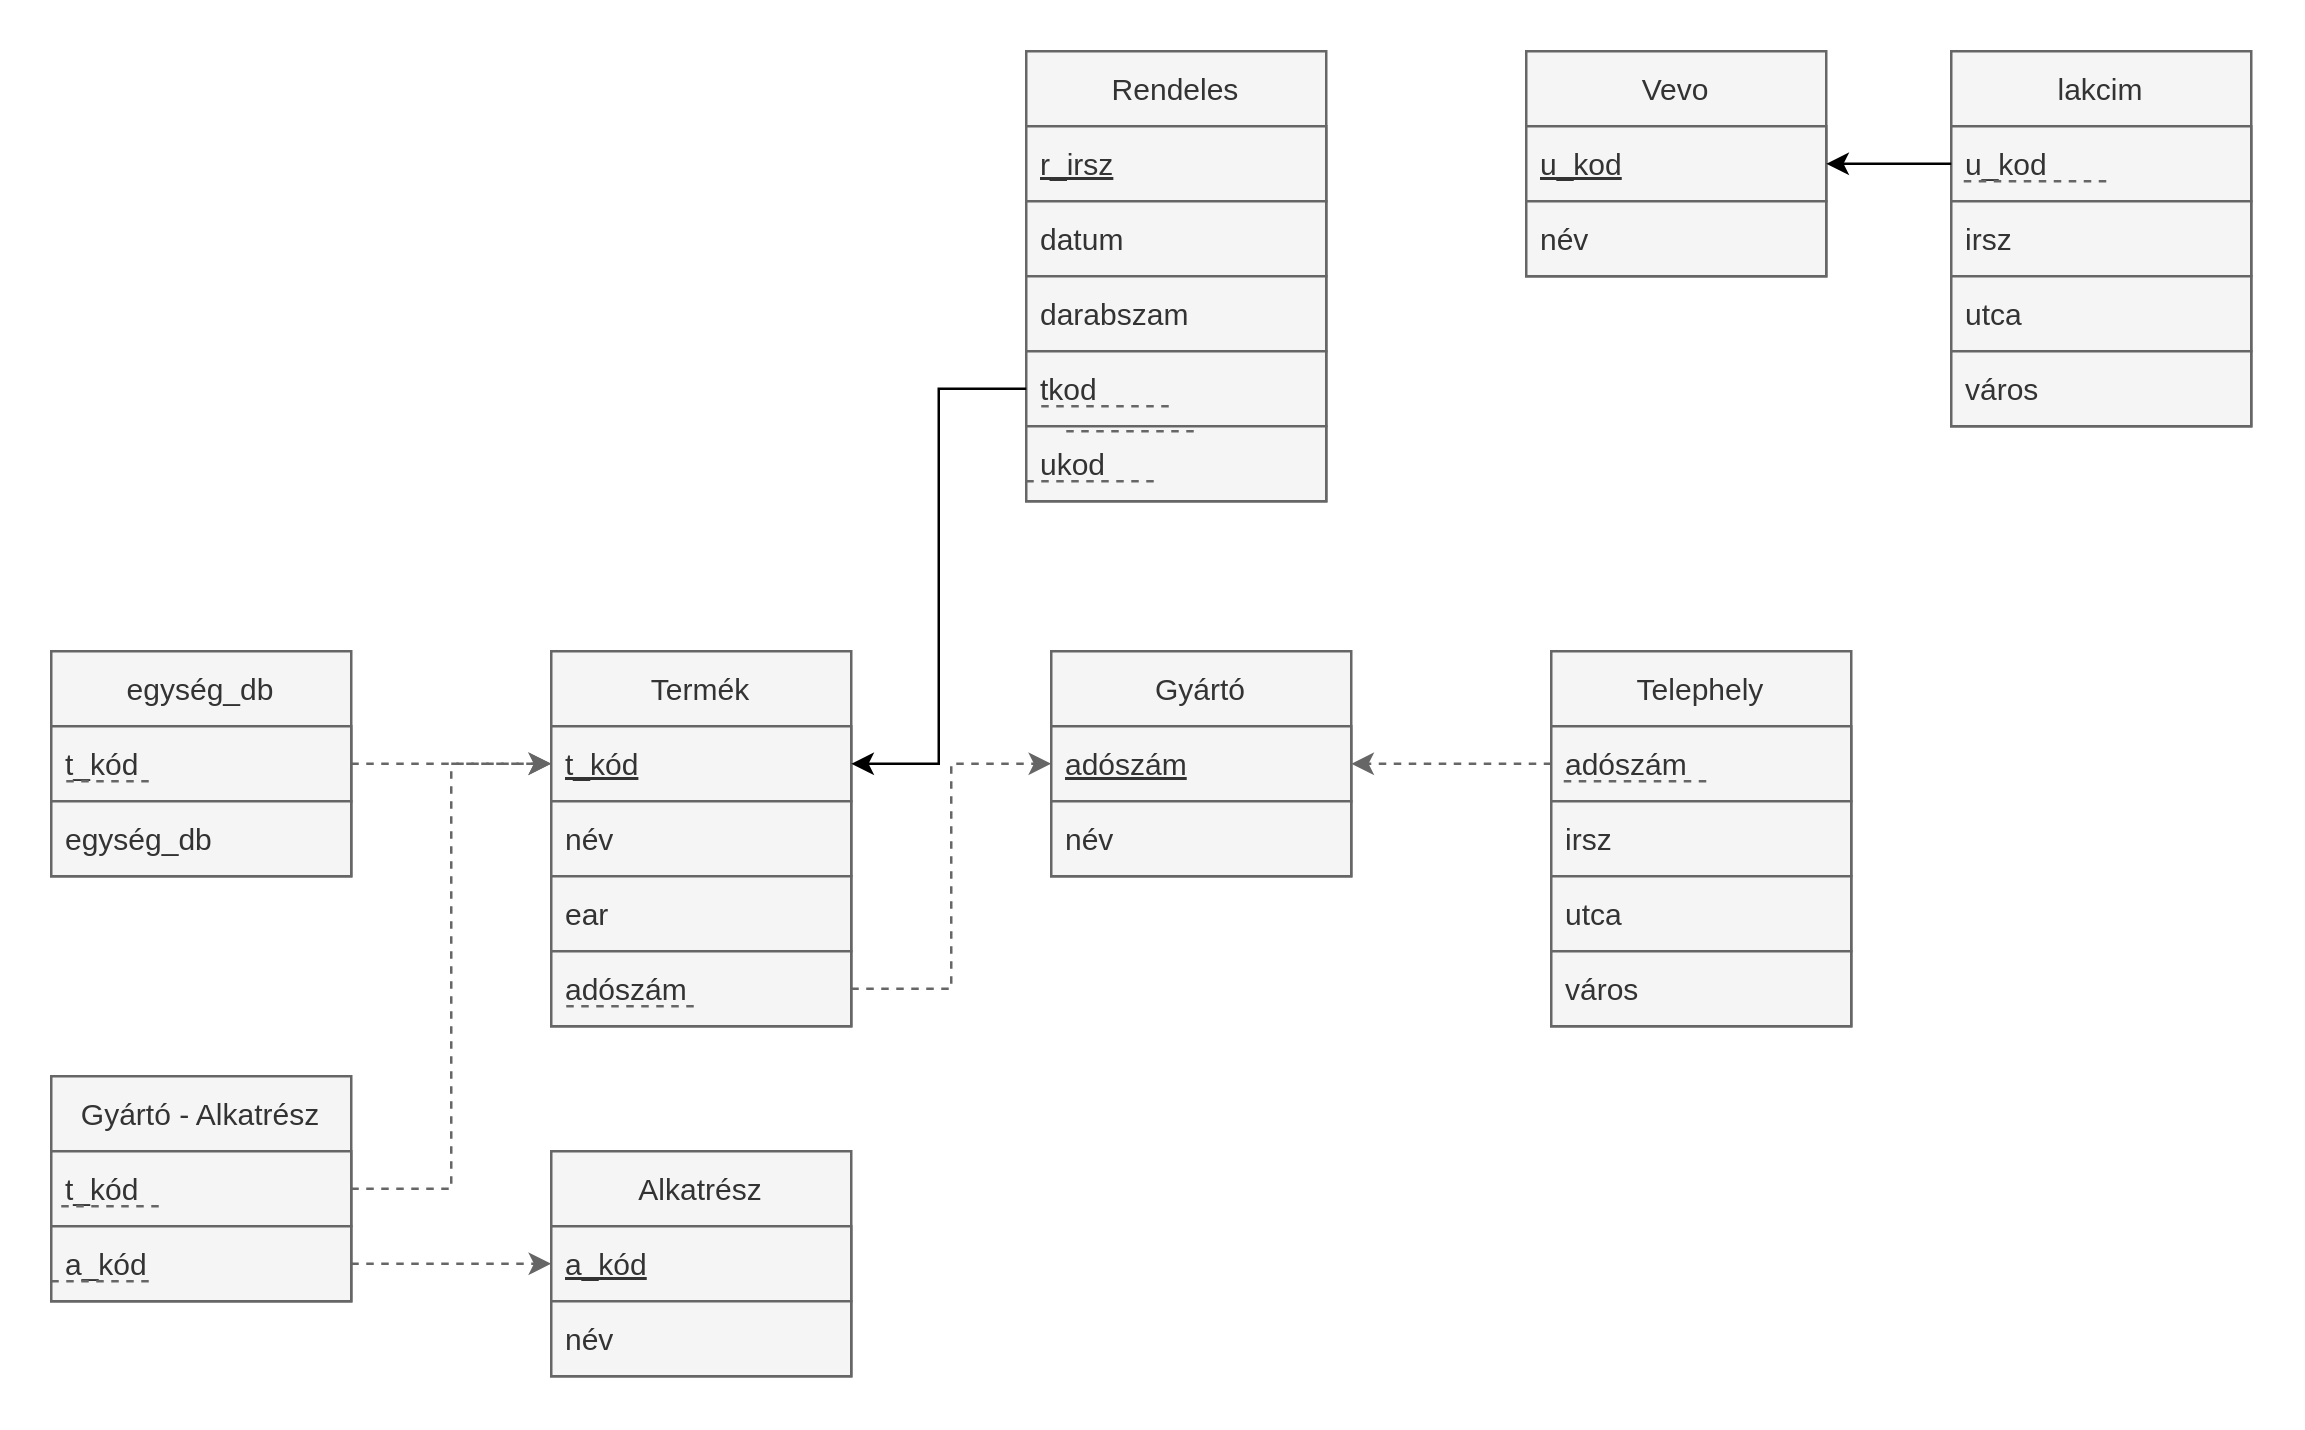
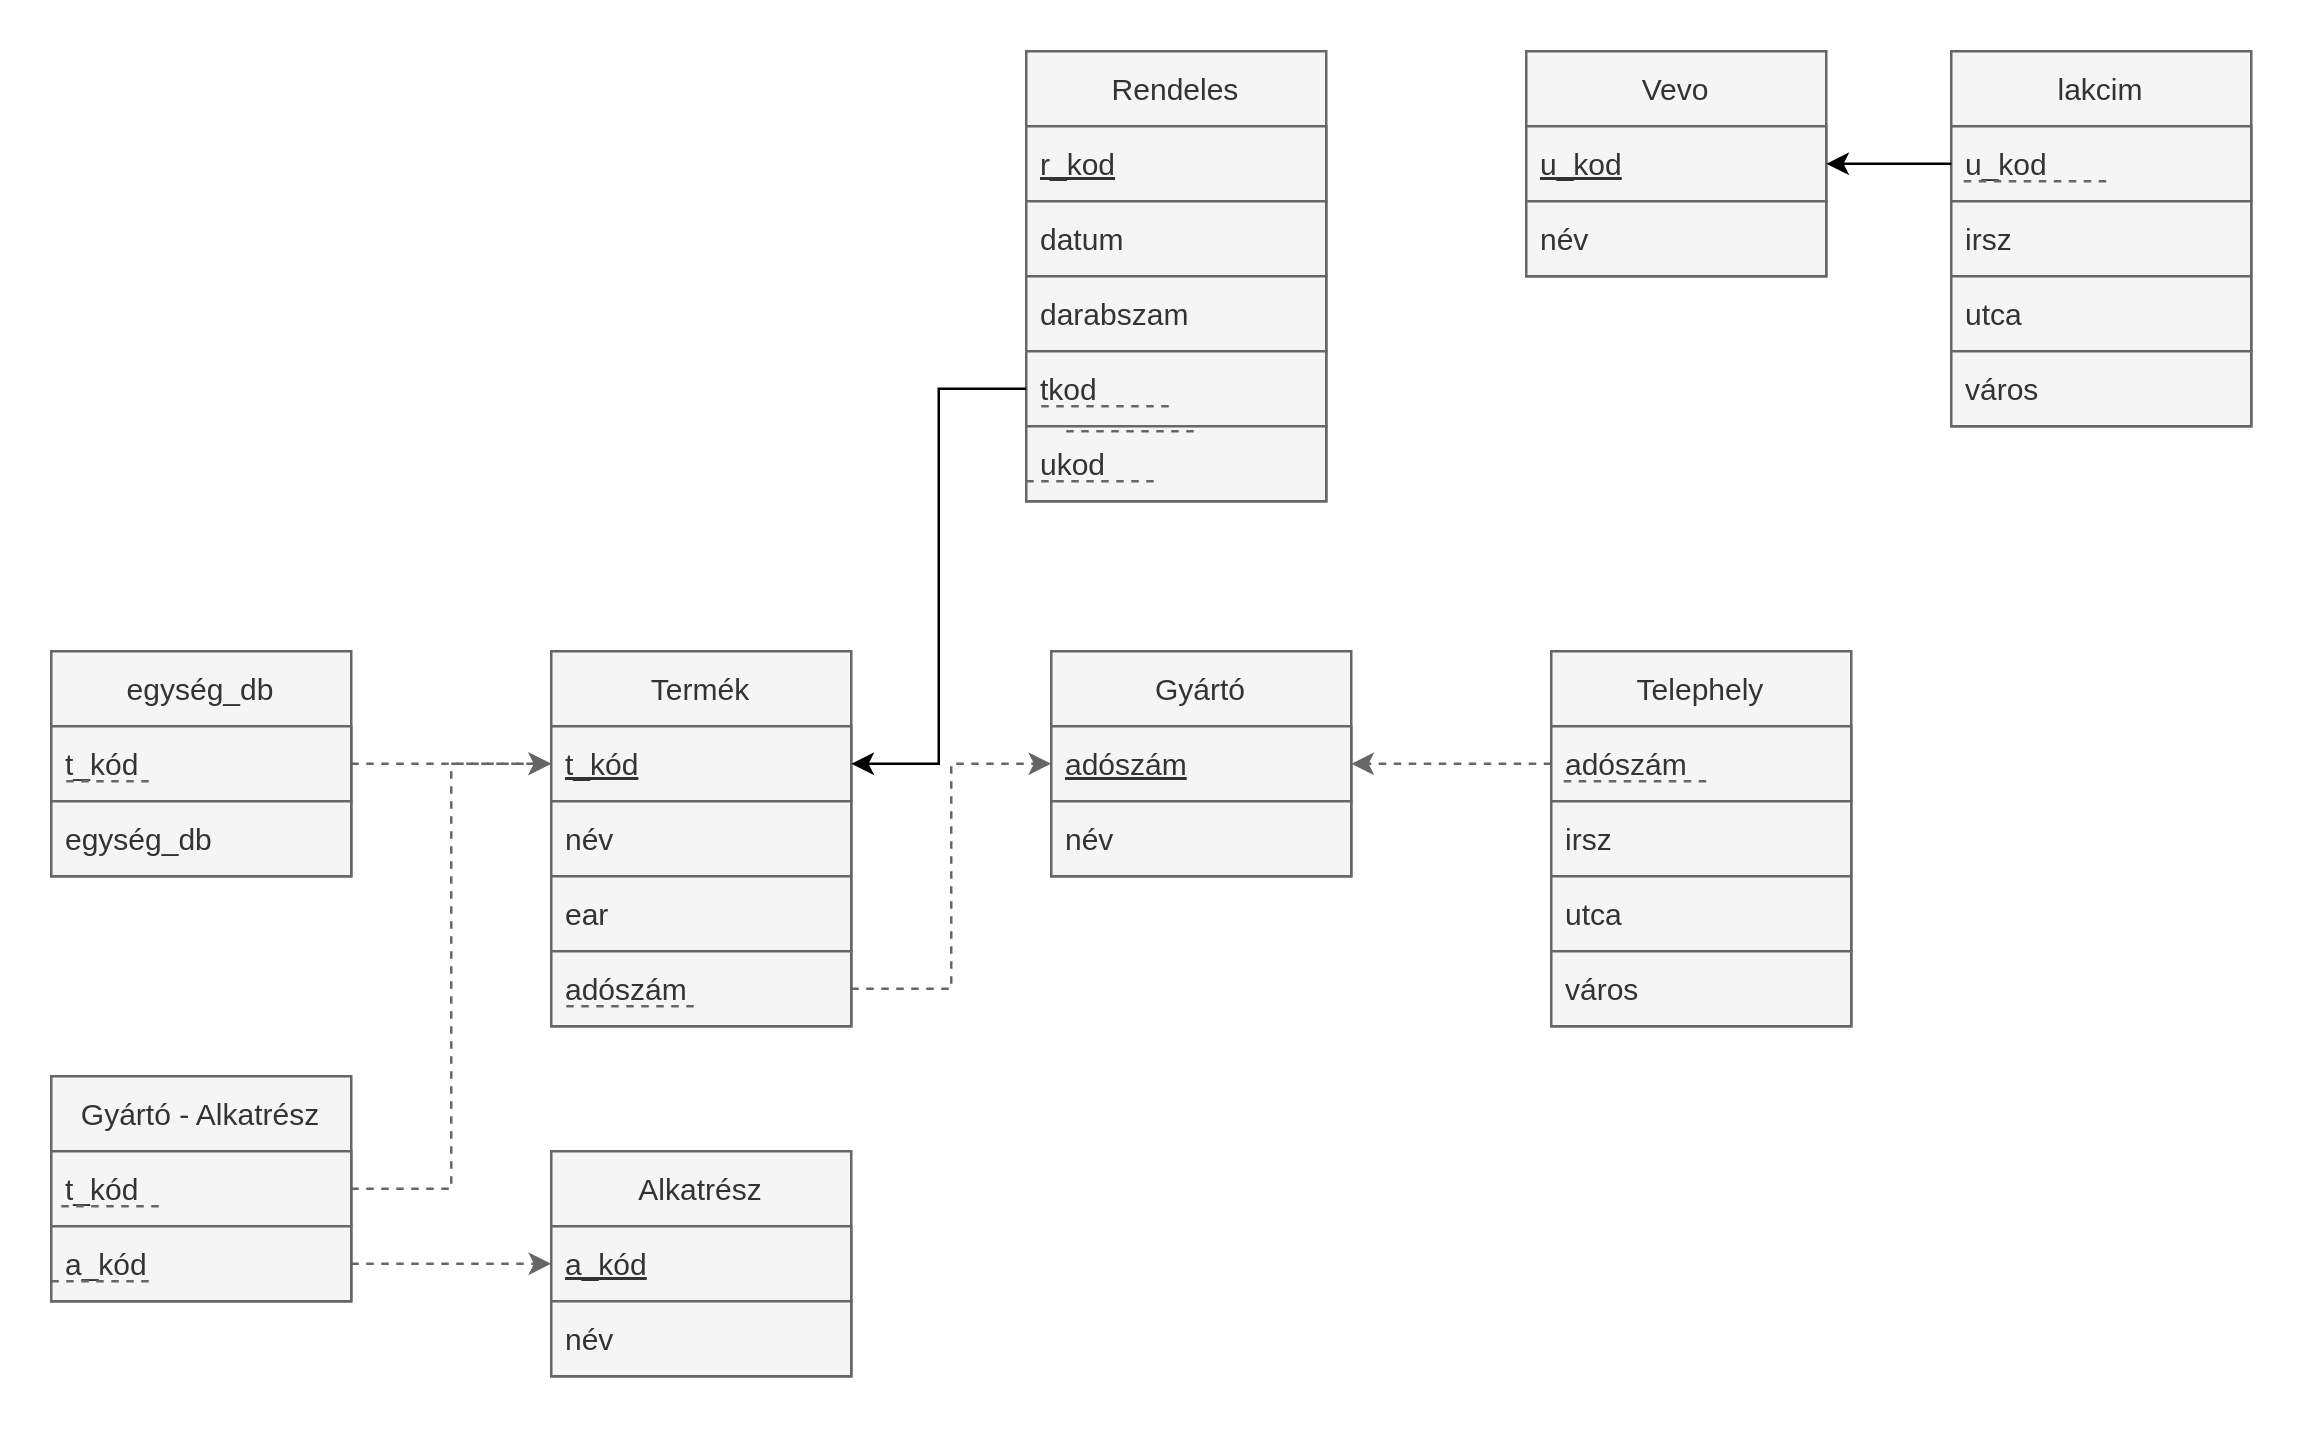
node "r_irsz": label "r_irsz" -> "r_kod"
